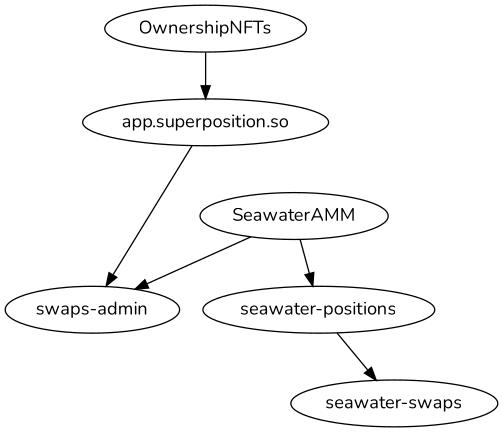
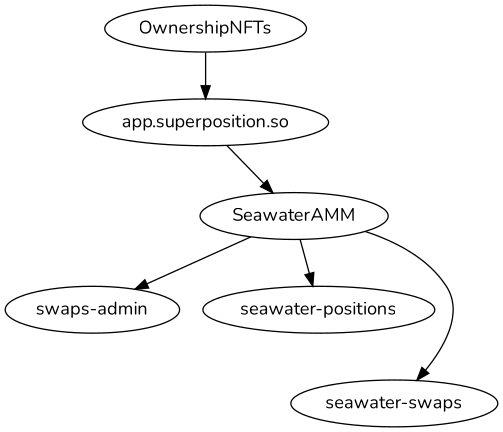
edge "app.superposition.so" -> "swaps-admin": now "app.superposition.so" -> "SeawaterAMM"
edge "seawater-positions" -> "seawater-swaps": now "SeawaterAMM" -> "seawater-swaps"
